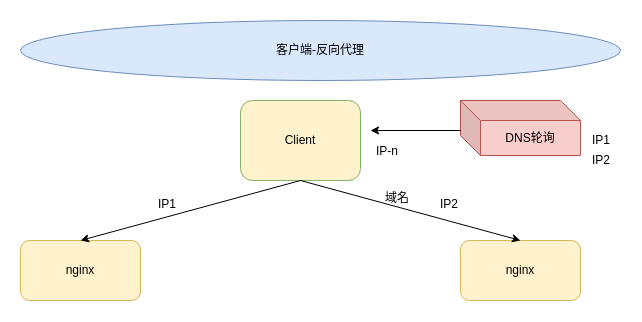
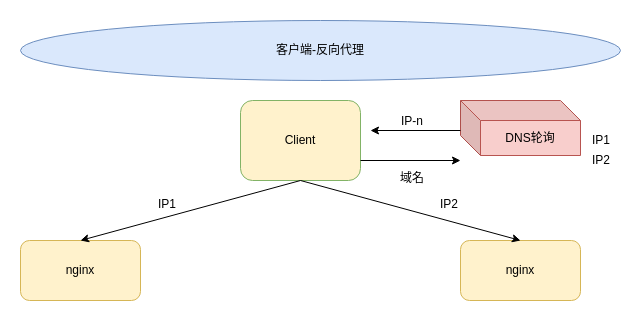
node "IP-n": moved (395, 152) -> (420, 122)
edge "Client" -> "DNS轮询": added
node "域名": moved (404, 199) -> (419, 179)
